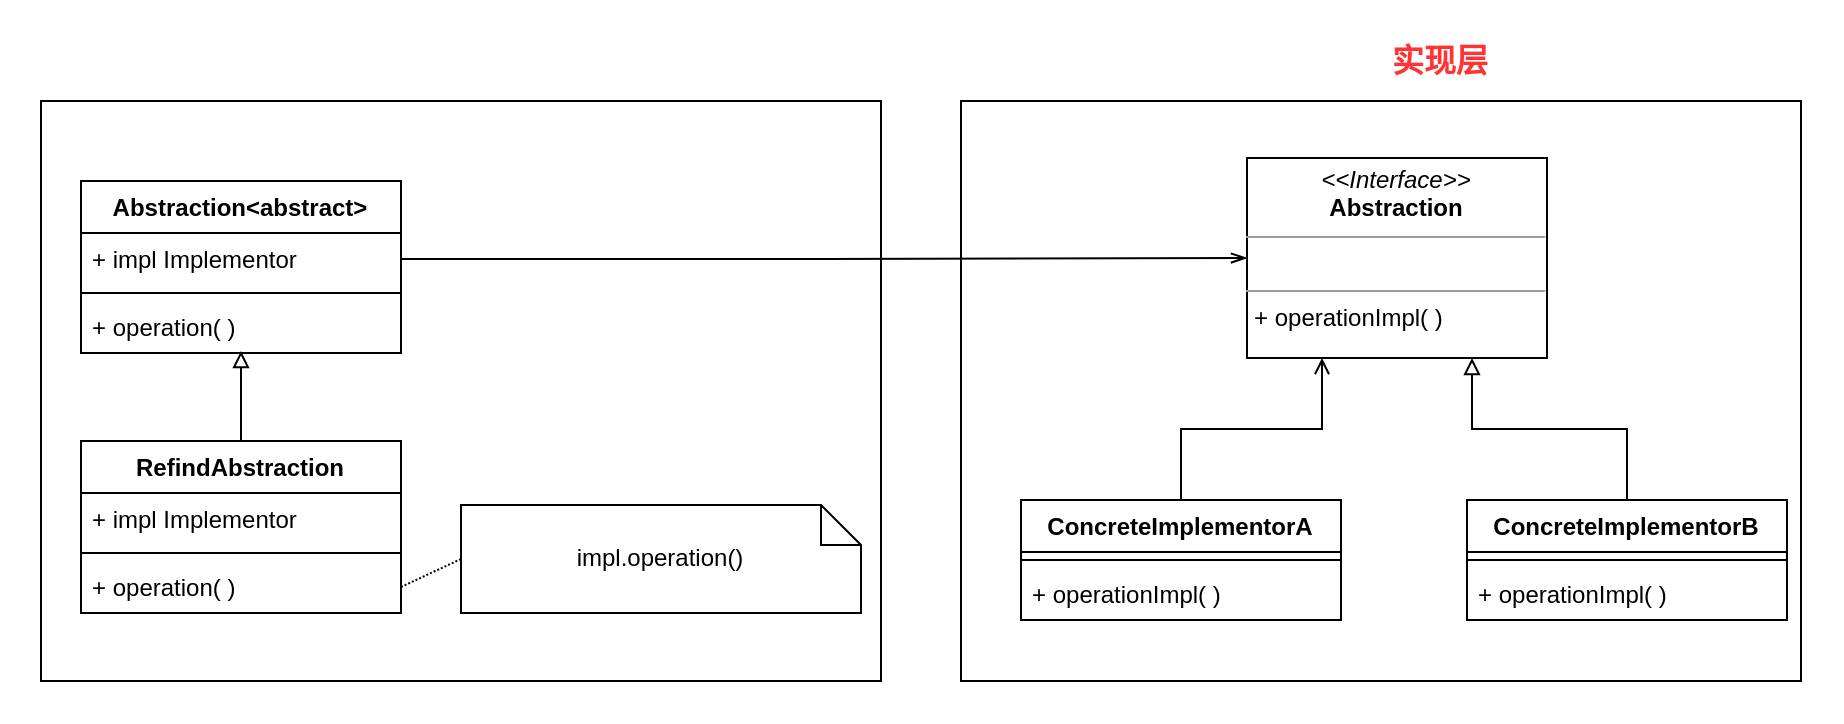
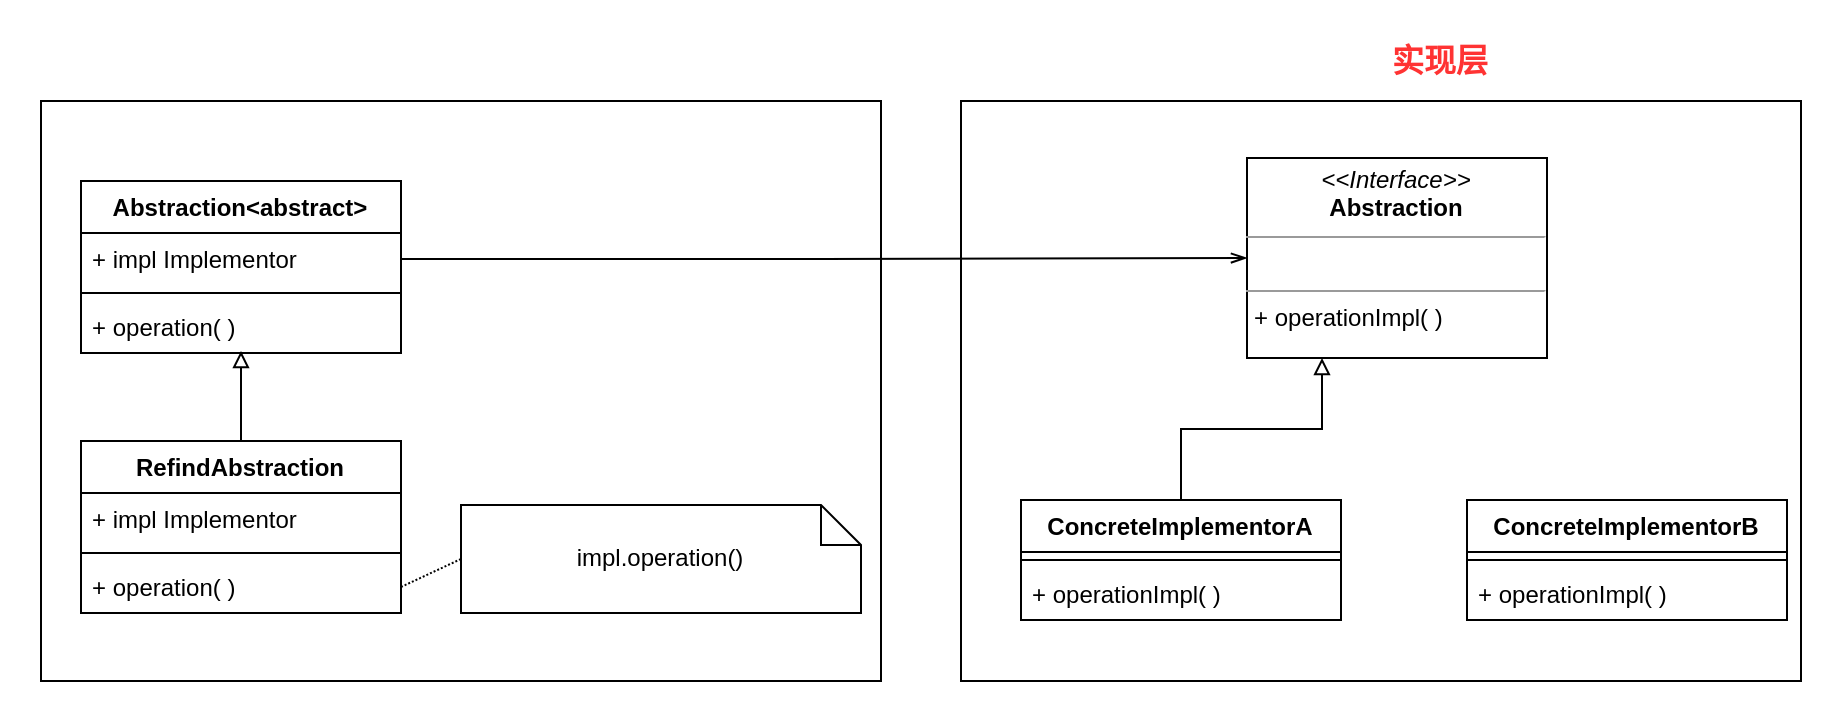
edge "ConcreteImplementorA" -> "<<Interface>> Abstraction + operationImpl( )": arrowhead open -> block
edge "ConcreteImplementorB" -> "<<Interface>> Abstraction + operationImpl( )": removed
